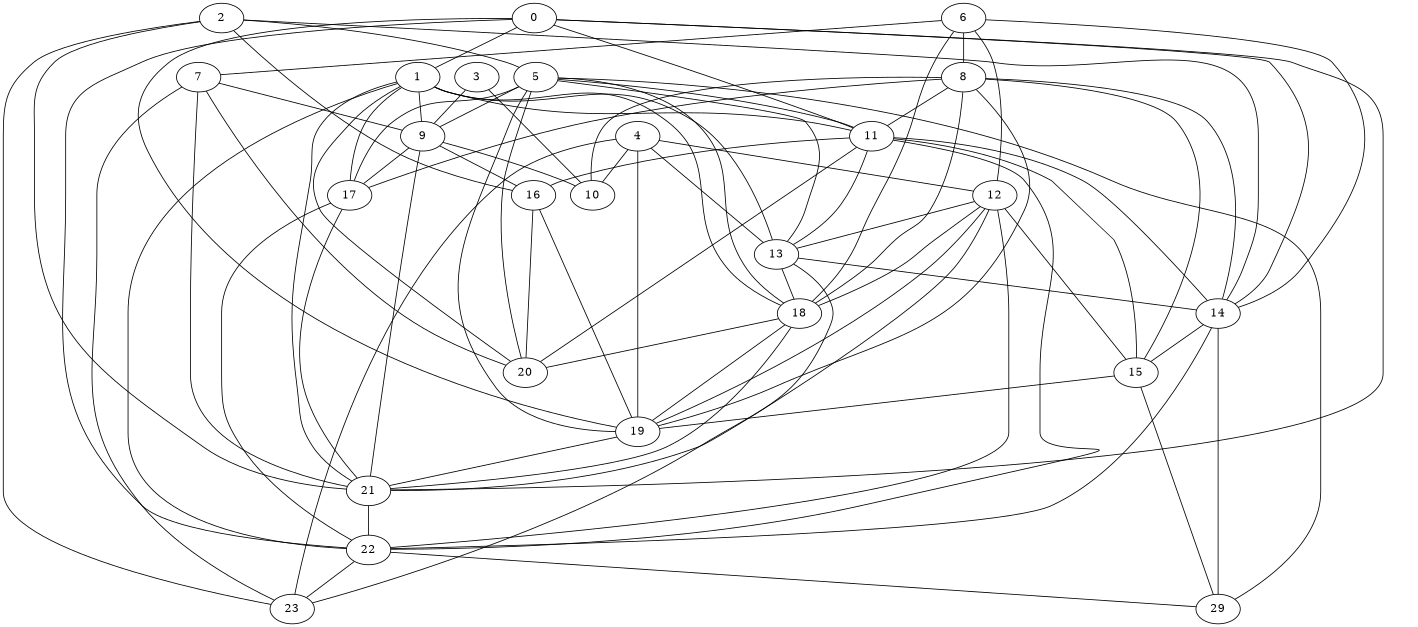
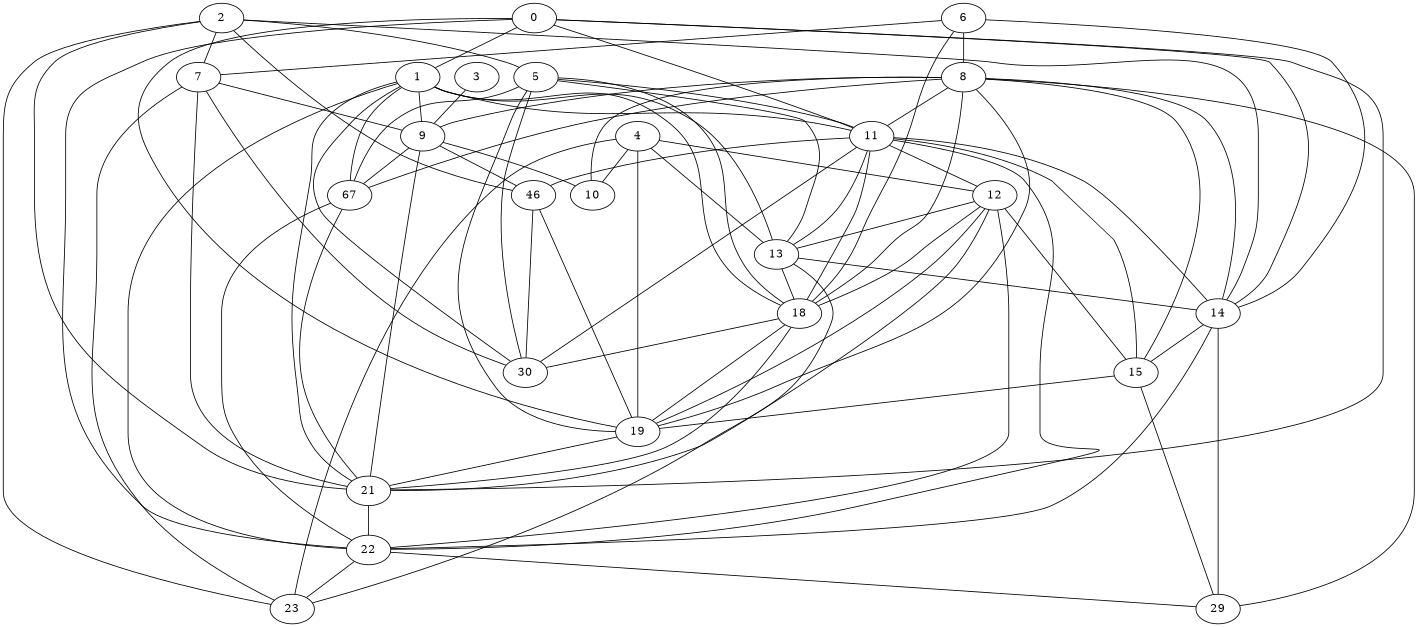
edge "2" -- "7": added
edge "6" -- "12": now "11" -- "12"
edge "5" -- "9": now "8" -- "9"
edge "3" -- "10": removed
edge "5" -- "29": now "8" -- "29"
node "17": label "17" -> "67"
node "16": label "16" -> "46"
edge "11" -- "18": added
node "20": label "20" -> "30"
